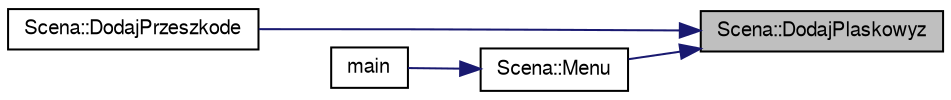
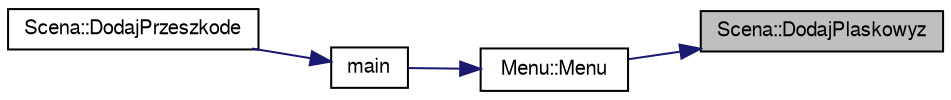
edge "Scena::DodajPrzeszkode" -> "Scena::DodajPlaskowyz": now "Scena::DodajPrzeszkode" -> "main"
node "Scena::Menu": label "Scena::Menu" -> "Menu::Menu"
